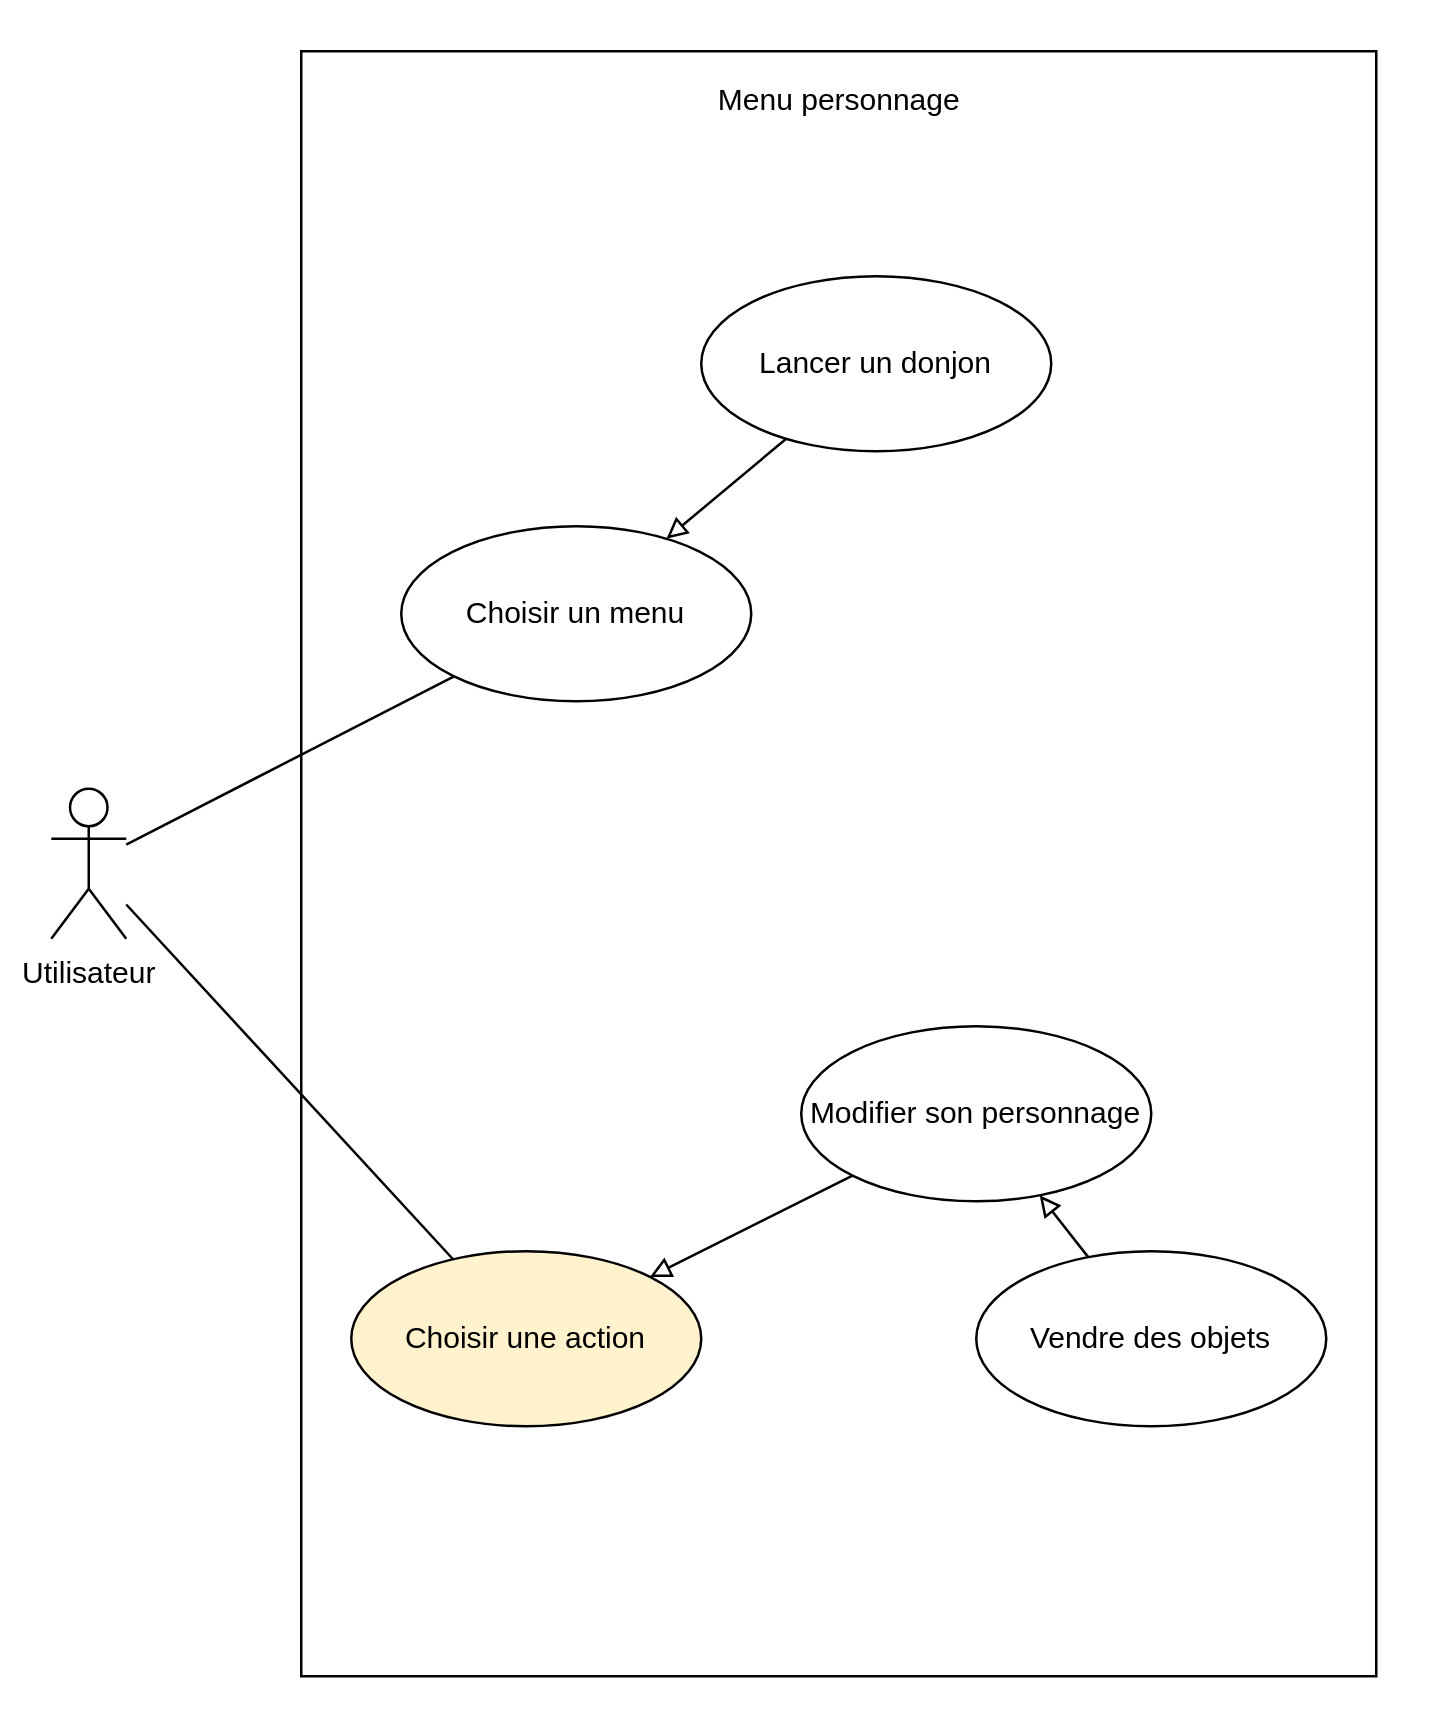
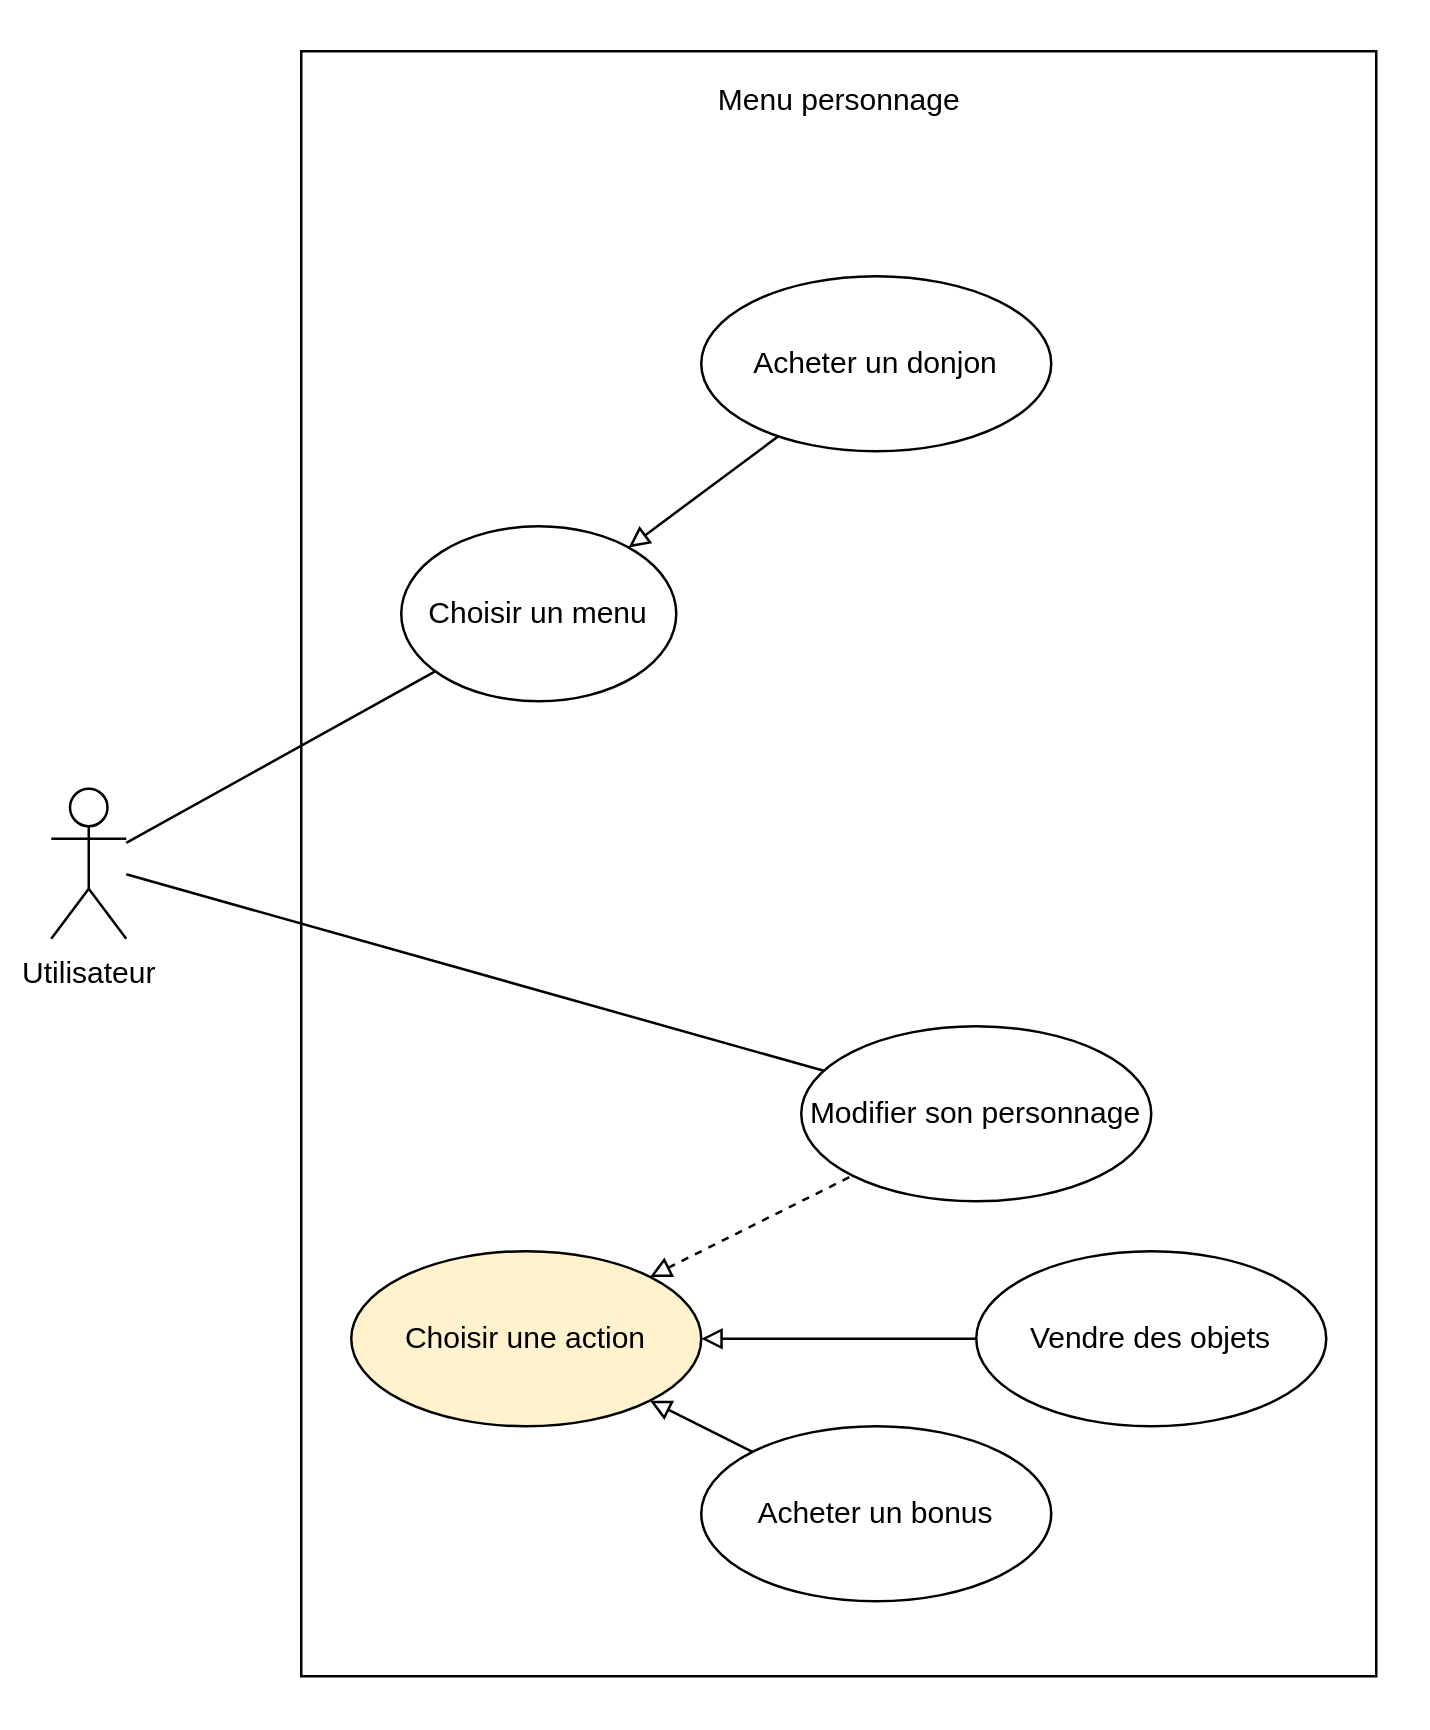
node "Lancer un donjon": label "Lancer un donjon" -> "Acheter un donjon"
node "Choisir un menu": size 350x175 -> 275x175
edge "Utilisateur" -- "Choisir une action": now "Utilisateur" -- "Modifier son personnage"
edge "Modifier son personnage" -> "Choisir une action": style solid -> dashed
edge "Vendre des objets" -> "Modifier son personnage": now "Vendre des objets" -> "Choisir une action"
edge "Acheter un bonus" -> "Choisir une action": added
node "Acheter un bonus": added
